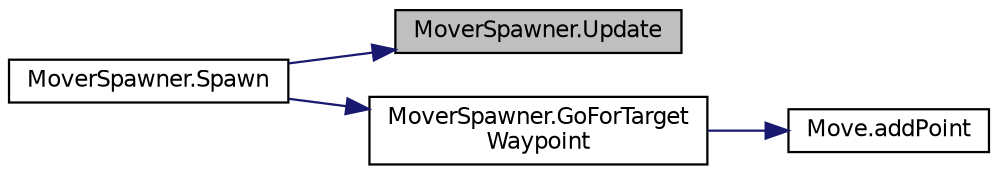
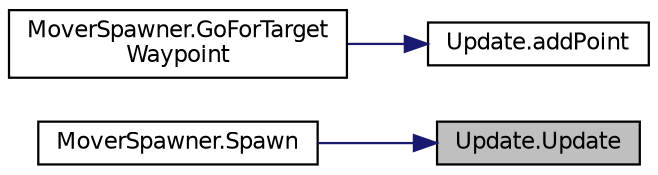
node "MoverSpawner.Update": label "MoverSpawner.Update" -> "Update.Update"
edge "MoverSpawner.Spawn" -> "MoverSpawner.GoForTarget Waypoint": removed
node "Move.addPoint": label "Move.addPoint" -> "Update.addPoint"
